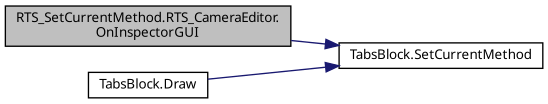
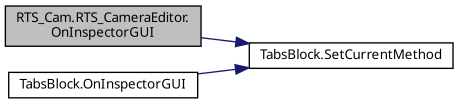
node "RTS_SetCurrentMethod.RTS_CameraEditor. OnInspectorGUI": label "RTS_SetCurrentMethod.RTS_CameraEditor. OnInspectorGUI" -> "RTS_Cam.RTS_CameraEditor. OnInspectorGUI"
node "TabsBlock.Draw": label "TabsBlock.Draw" -> "TabsBlock.OnInspectorGUI"
